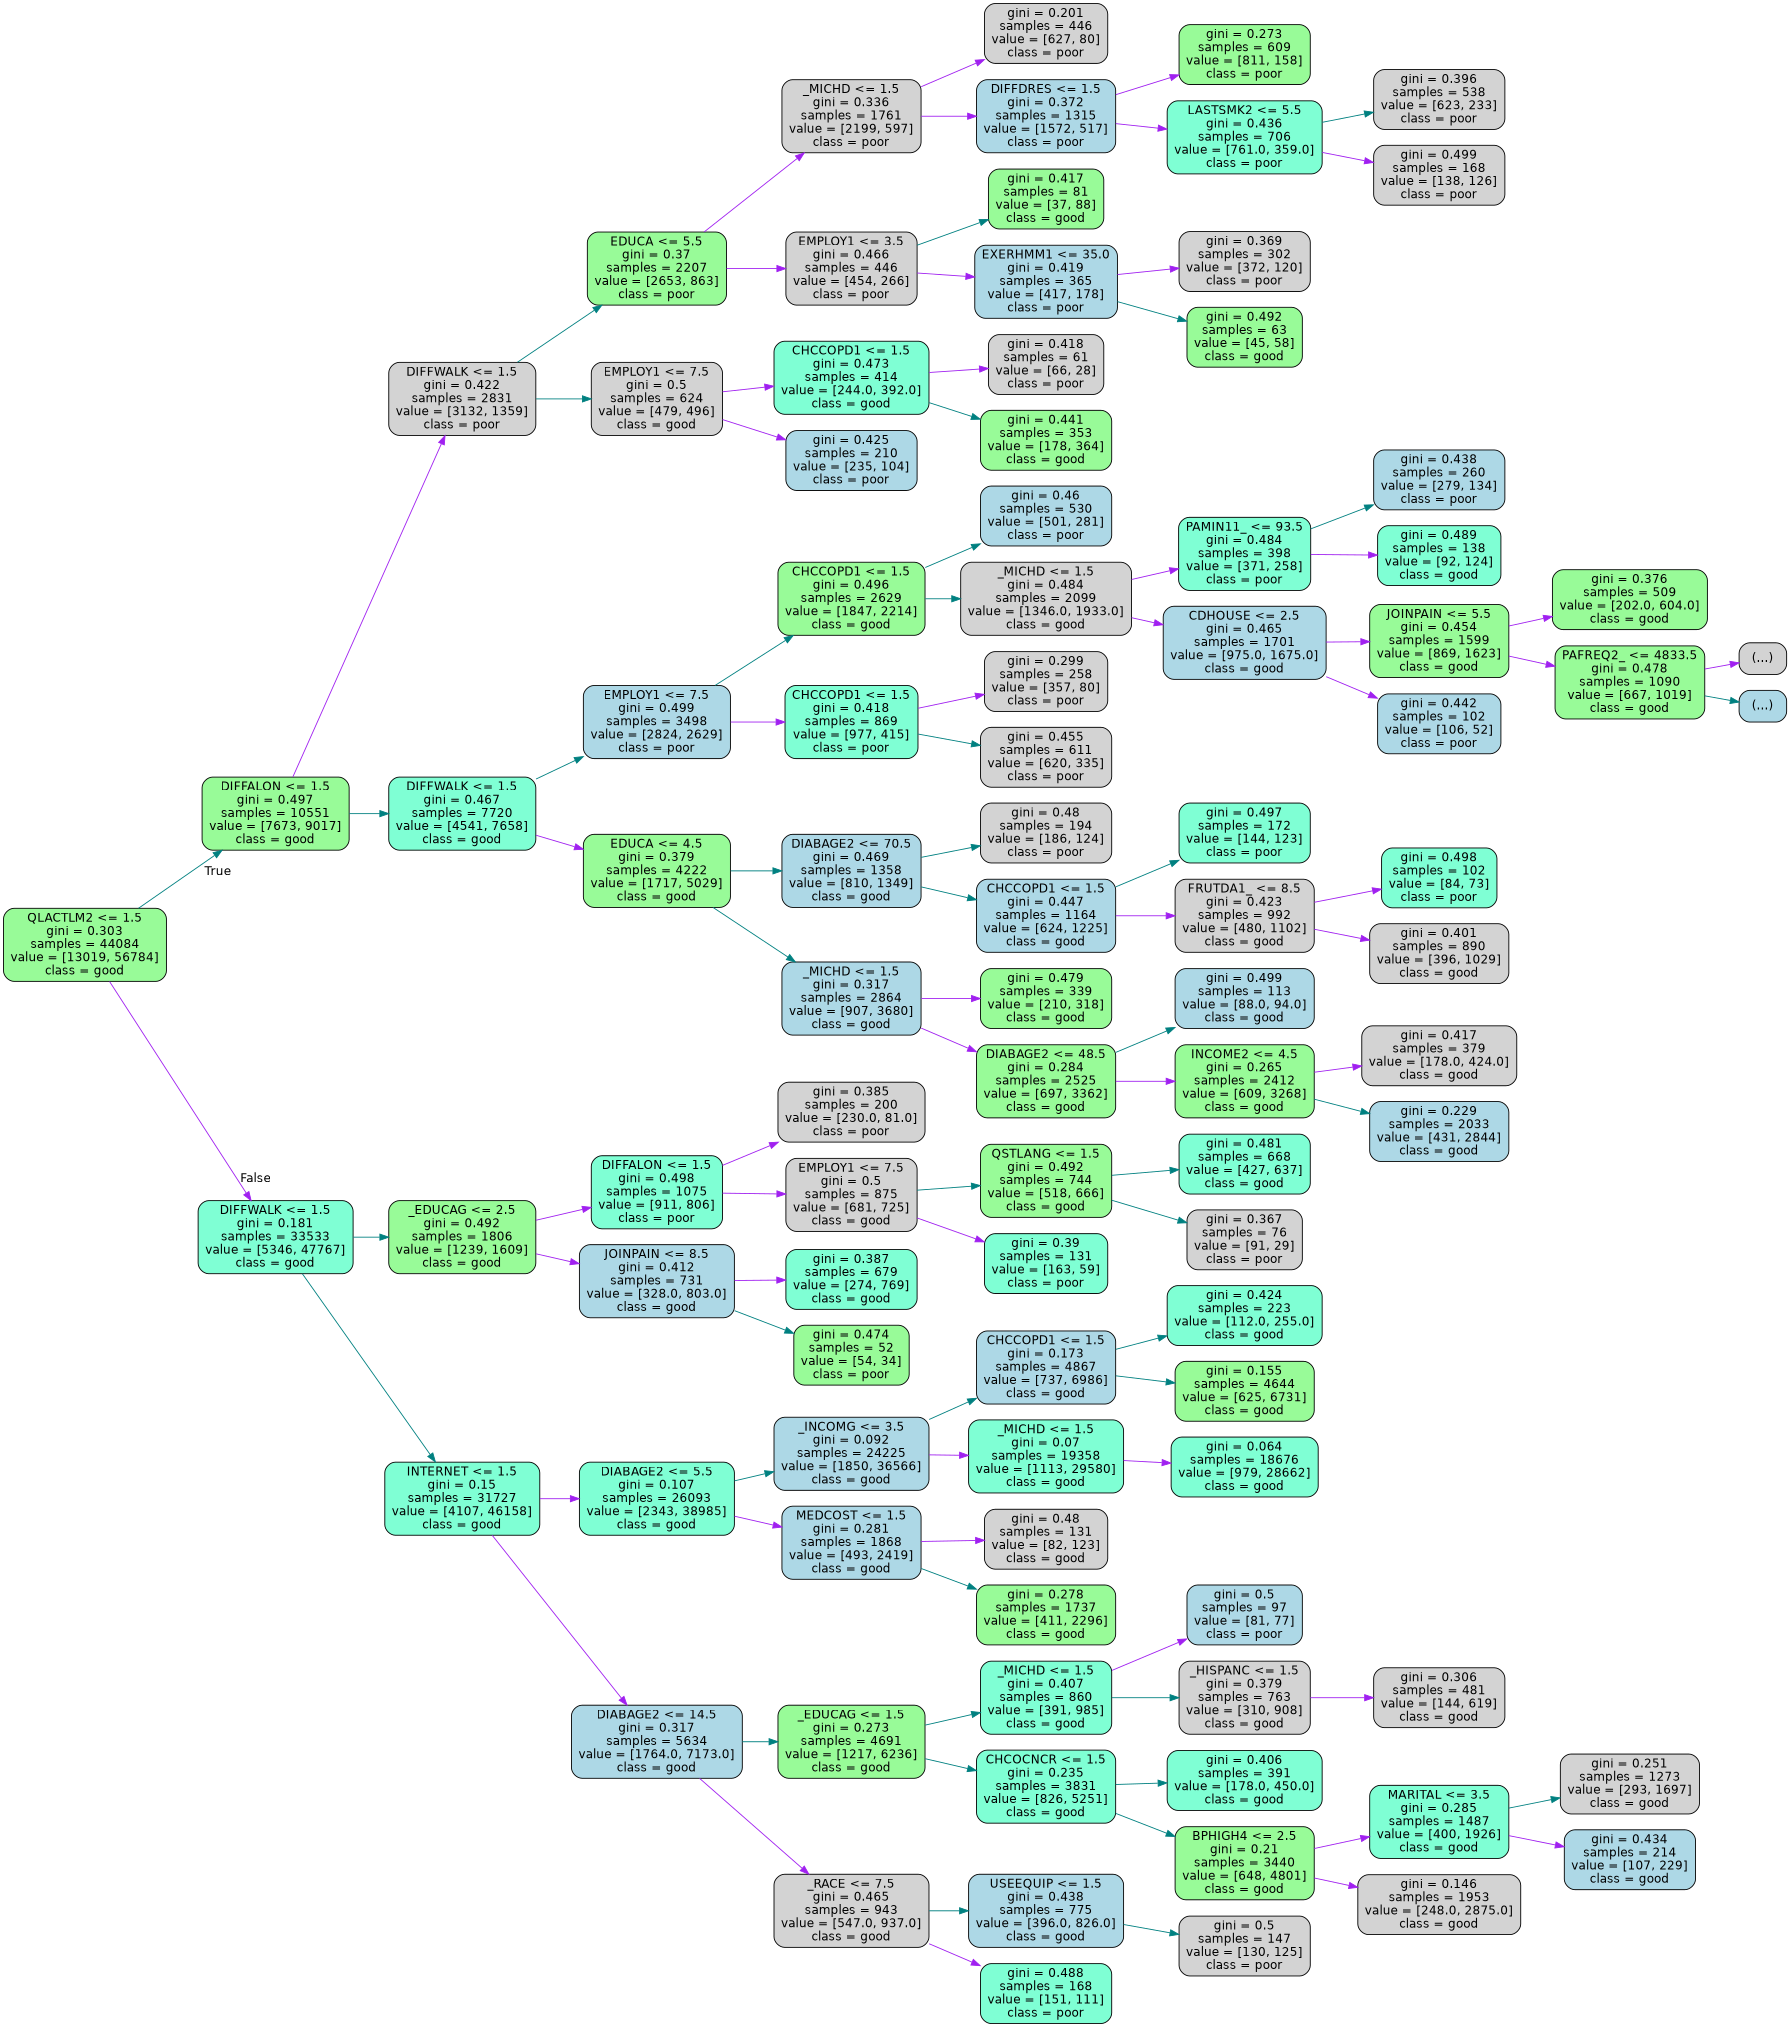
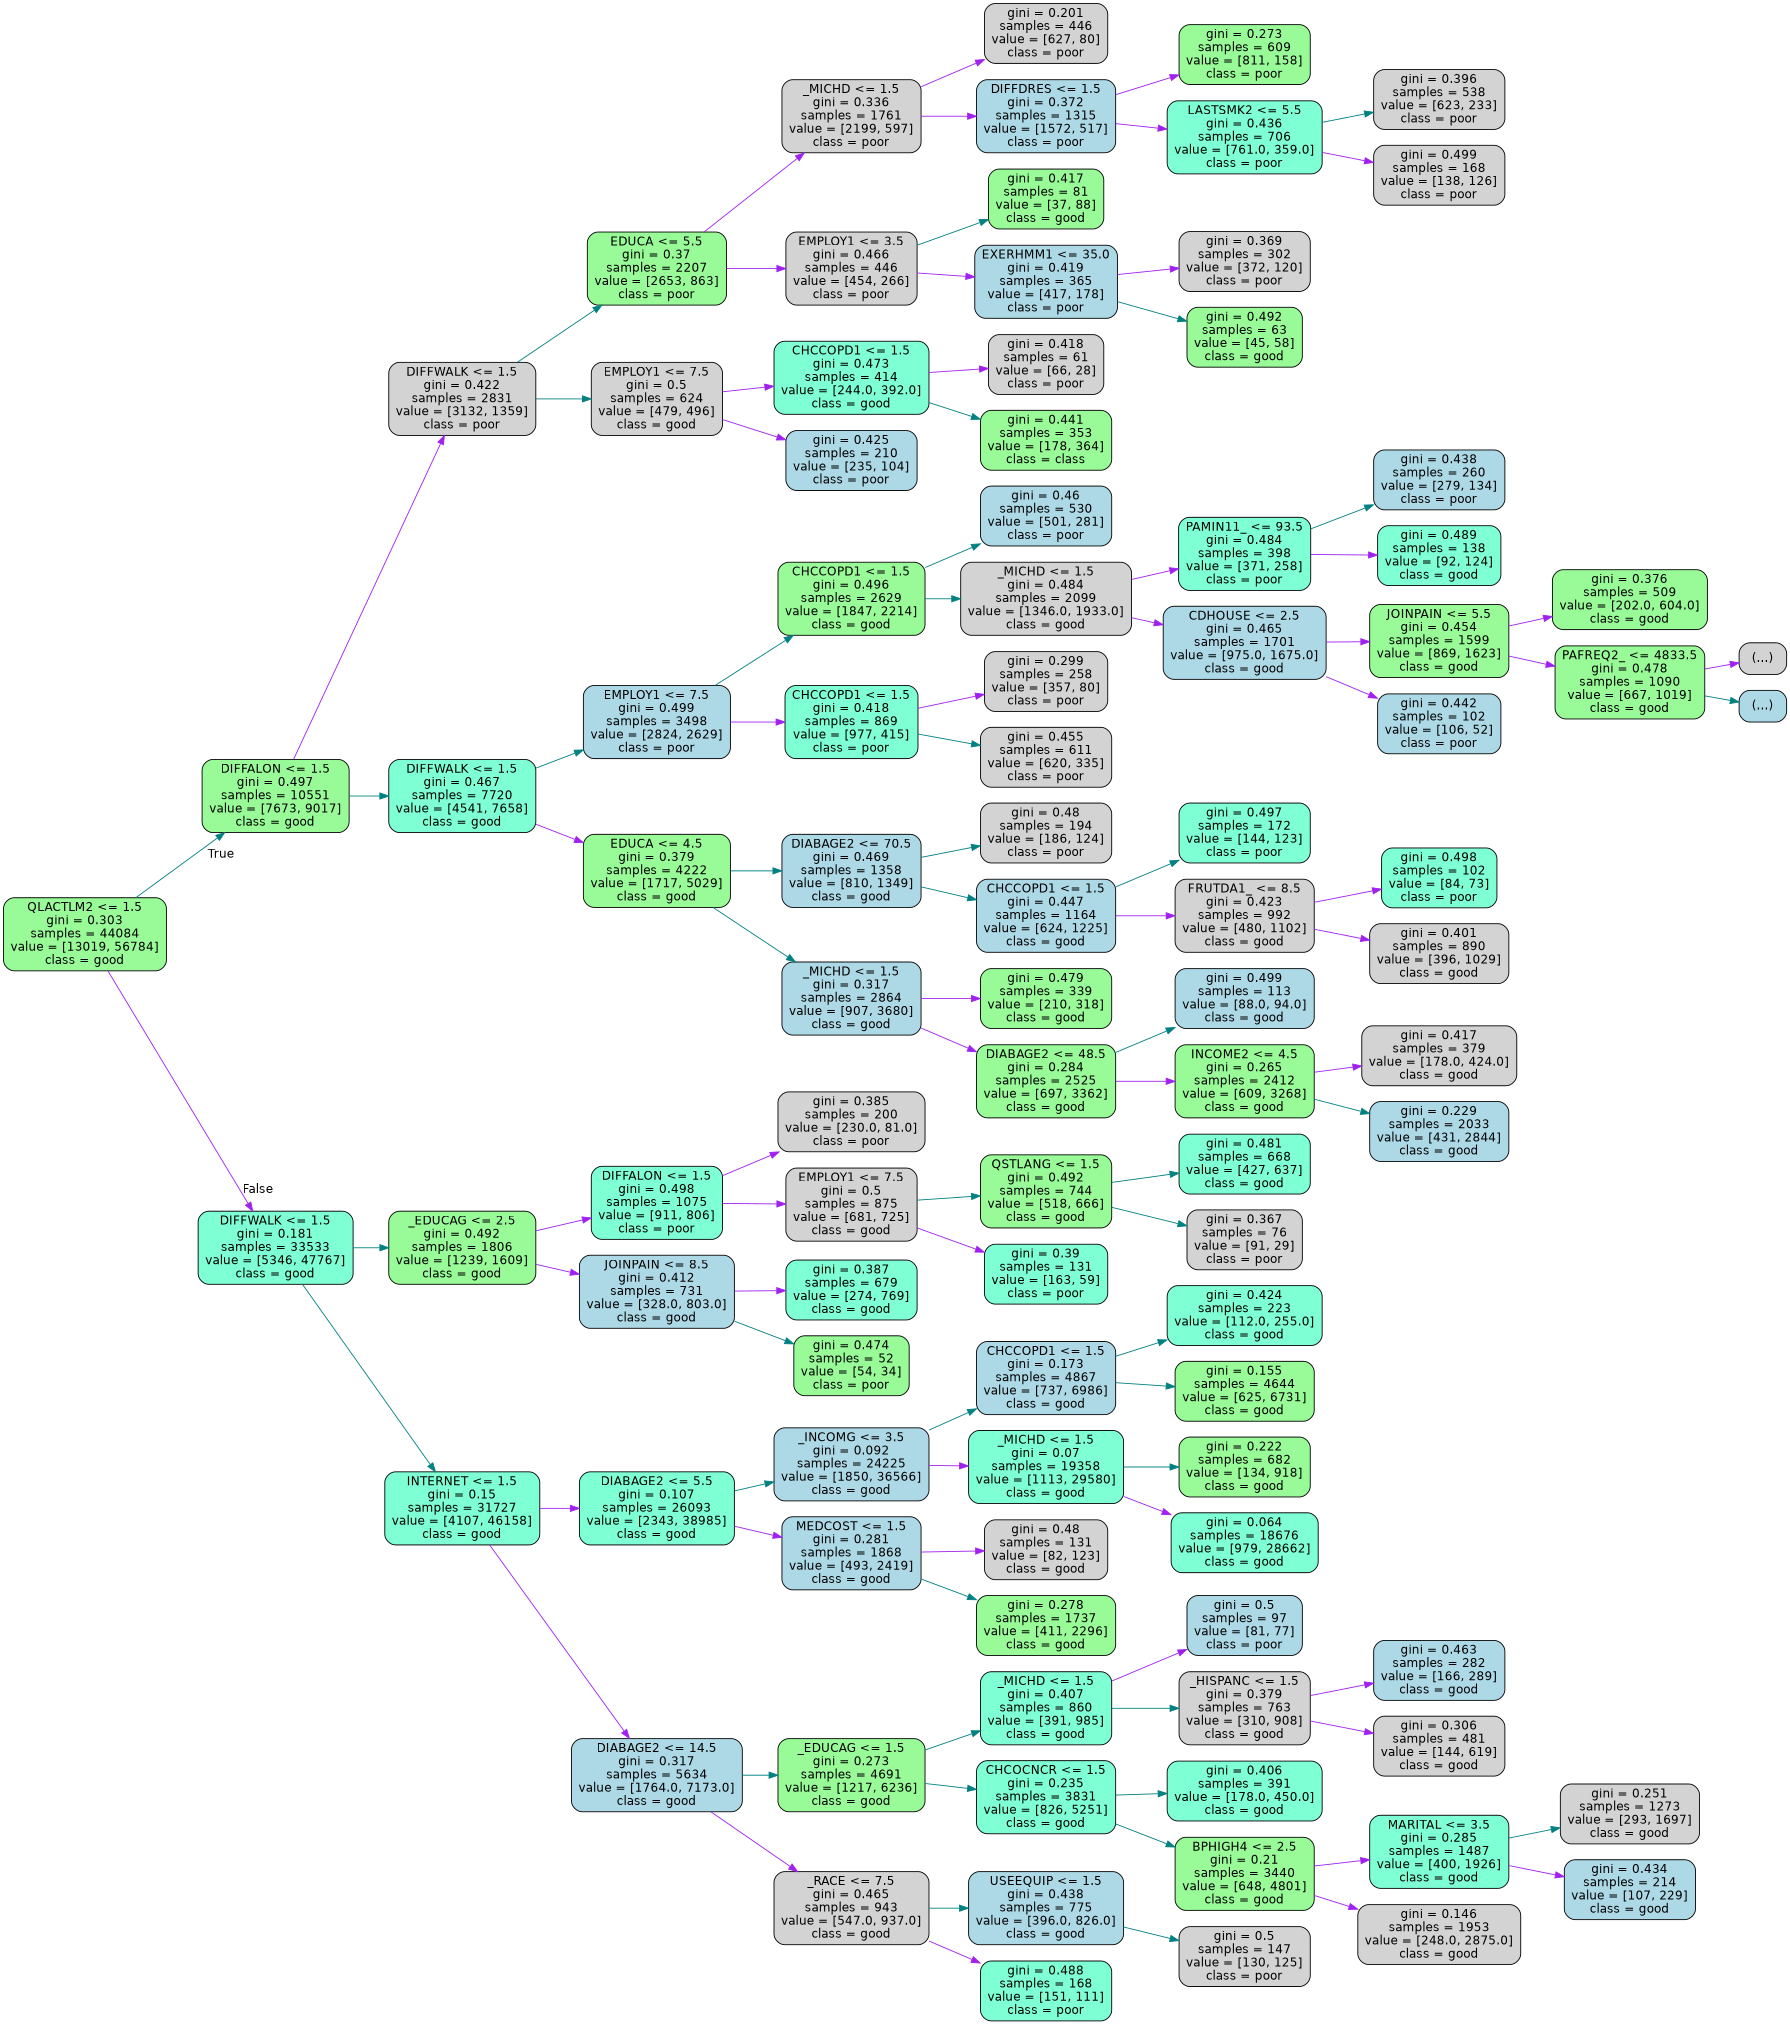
node "gini = 0.441 samples = 353 value = [178, 364] class = good": label "gini = 0.441 samples = 353 value = [178, 364] class = good" -> "gini = 0.441 samples = 353 value = [178, 364] class = class"
node "gini = 0.222 samples = 682 value = [134, 918] class = good": added
node "gini = 0.463 samples = 282 value = [166, 289] class = good": added
